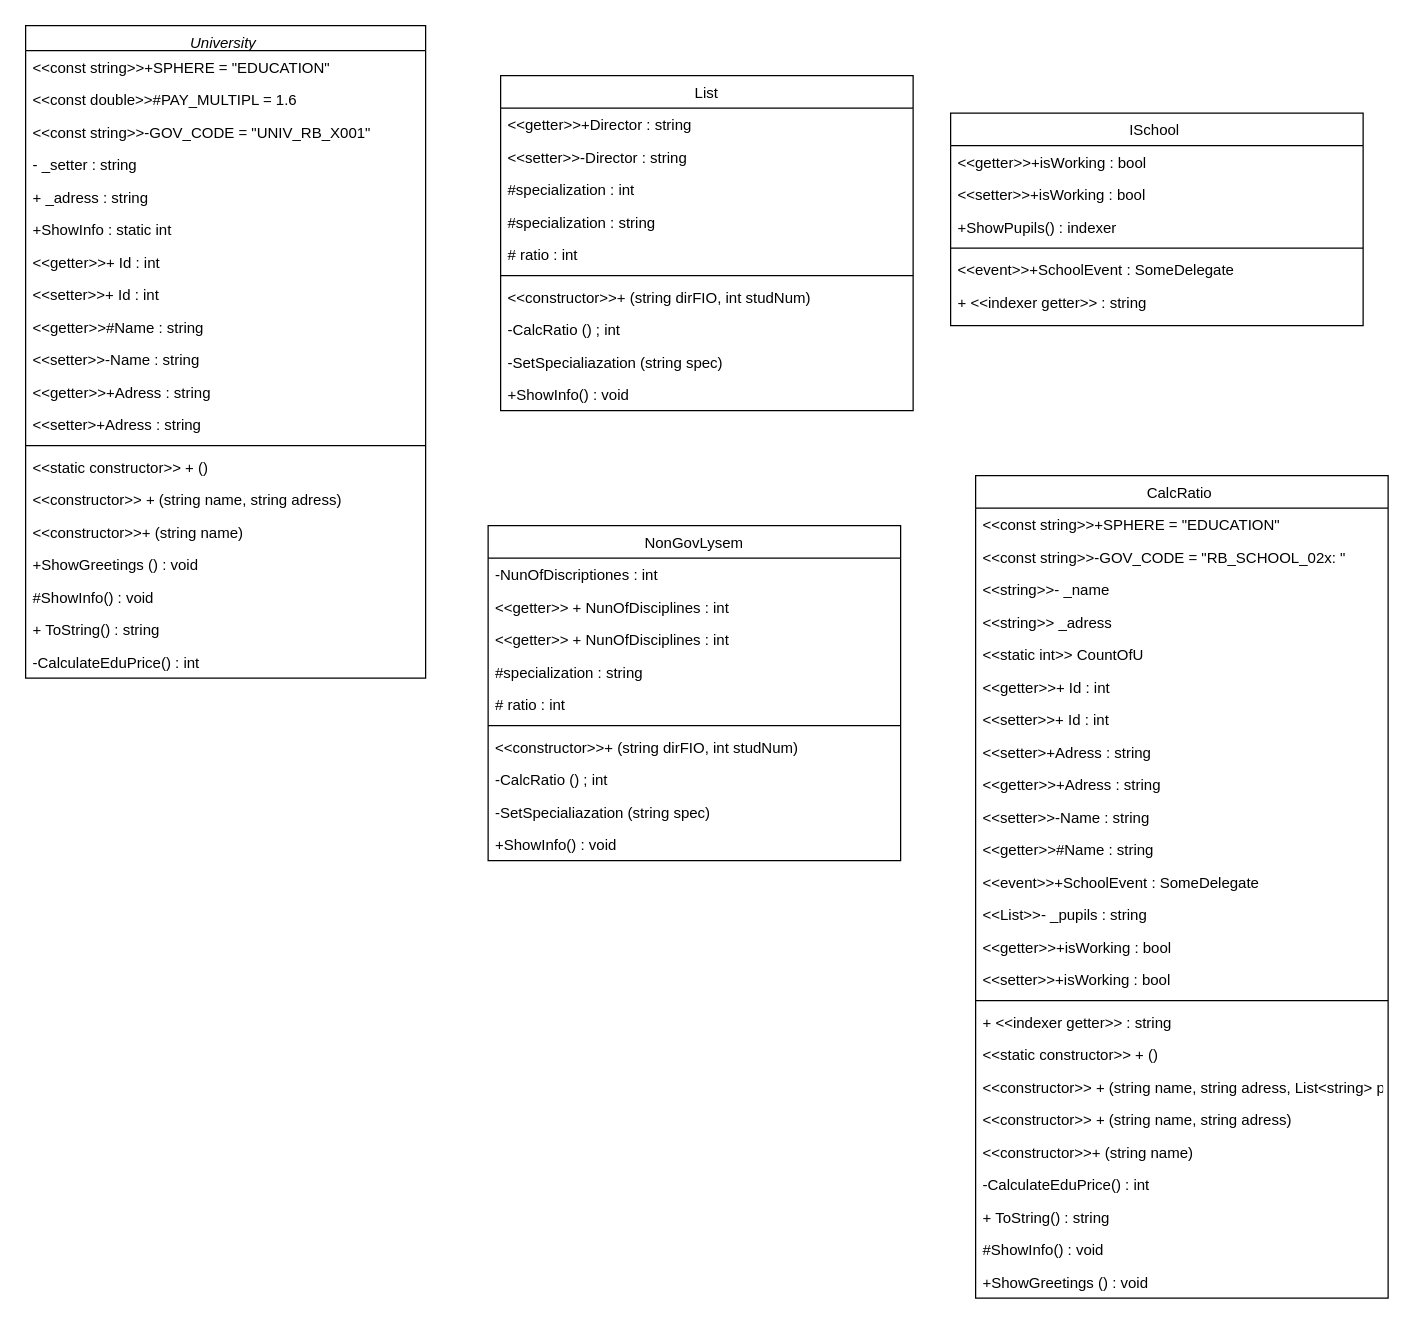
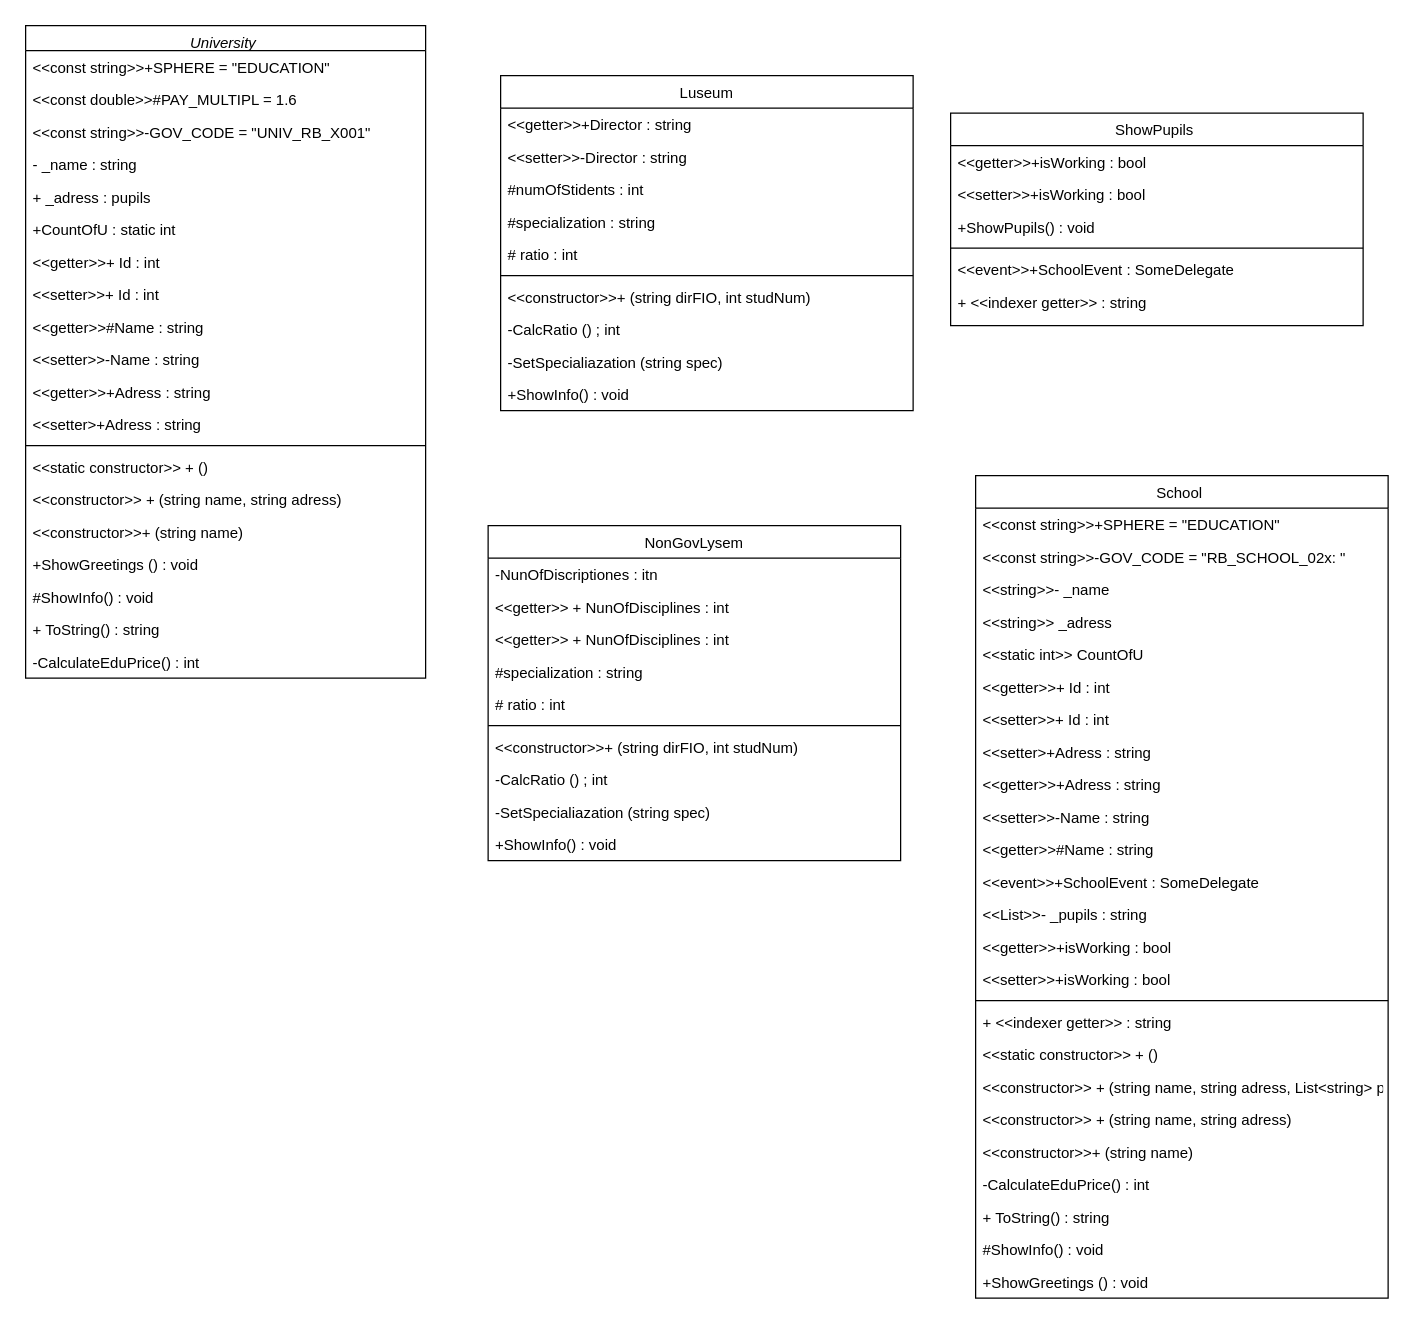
node "List": label "List" -> "Luseum"
node "ISchool": label "ISchool" -> "ShowPupils"
node "- _setter : string": label "- _setter : string" -> "- _name : string"
node "#specialization : int": label "#specialization : int" -> "#numOfStidents : int"
node "+ _adress : string": label "+ _adress : string" -> "+ _adress : pupils"
node "+ShowPupils() : indexer": label "+ShowPupils() : indexer" -> "+ShowPupils() : void"
node "+ShowInfo : static int": label "+ShowInfo : static int" -> "+CountOfU : static int"
node "CalcRatio": label "CalcRatio" -> "School"
node "-NunOfDiscriptiones : int": label "-NunOfDiscriptiones : int" -> "-NunOfDiscriptiones : itn"
